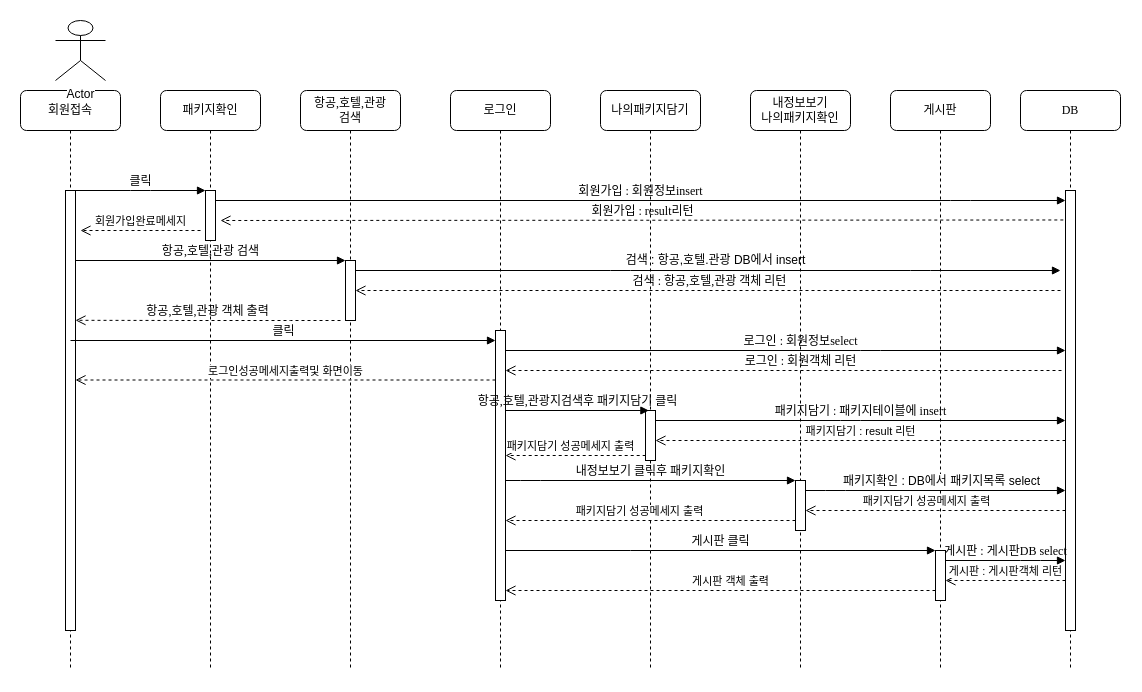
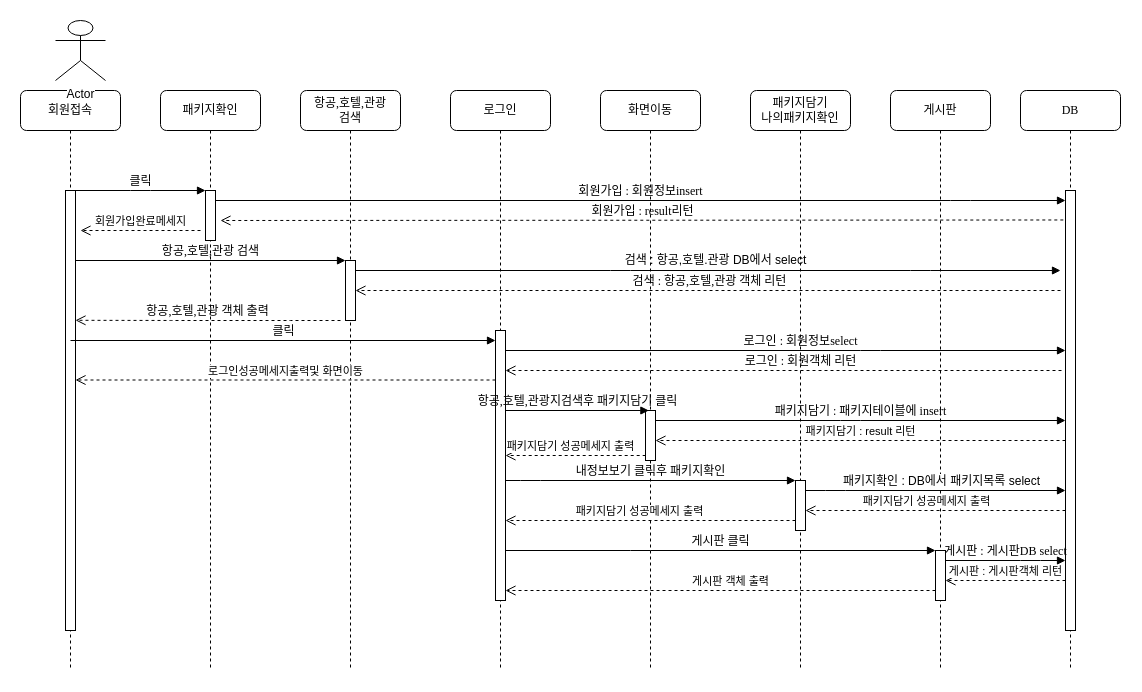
node "나의패키지담기": label "나의패키지담기" -> "화면이동"
node "내정보보기 나의패키지확인": label "내정보보기 나의패키지확인" -> "패키지담기 나의패키지확인"
node "검색 : 항공,호텔.관광 DB에서 insert": label "검색 : 항공,호텔.관광 DB에서 insert" -> "검색 : 항공,호텔.관광 DB에서 select"
